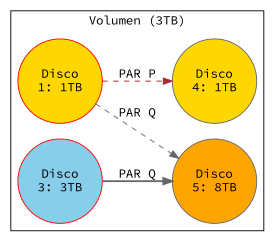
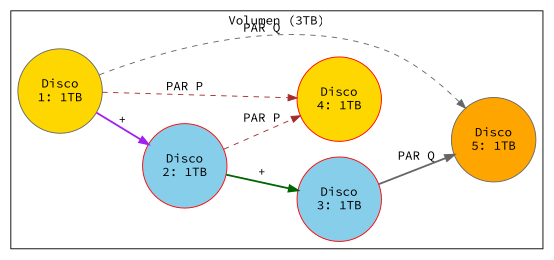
node "Disco 1: 1TB": color red -> gray40
node "Disco 4: 1TB": color gray40 -> red
node "Disco 2: 1TB": added
node "Disco 3: 3TB": label "Disco 3: 3TB" -> "Disco 3: 1TB"
node "Disco 5: 8TB": label "Disco 5: 8TB" -> "Disco 5: 1TB"
